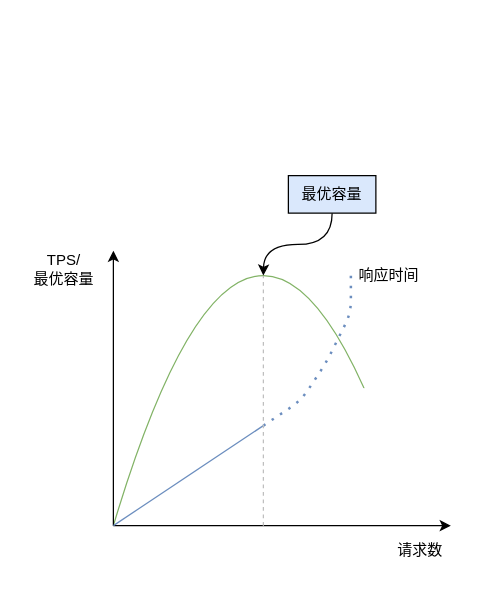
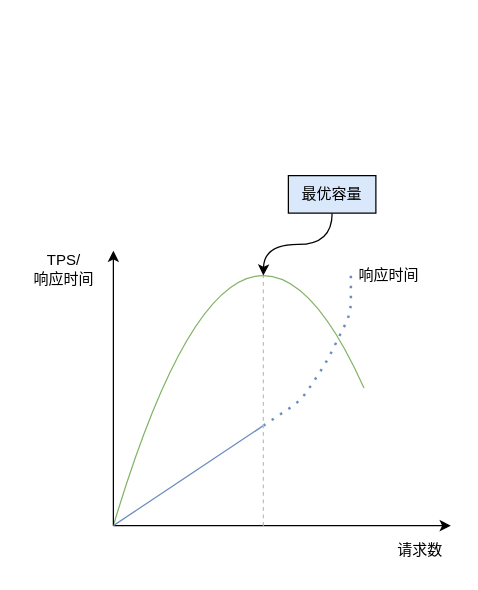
node "TPS/ 最优容量": label "TPS/ 最优容量" -> "TPS/ 响应时间"
